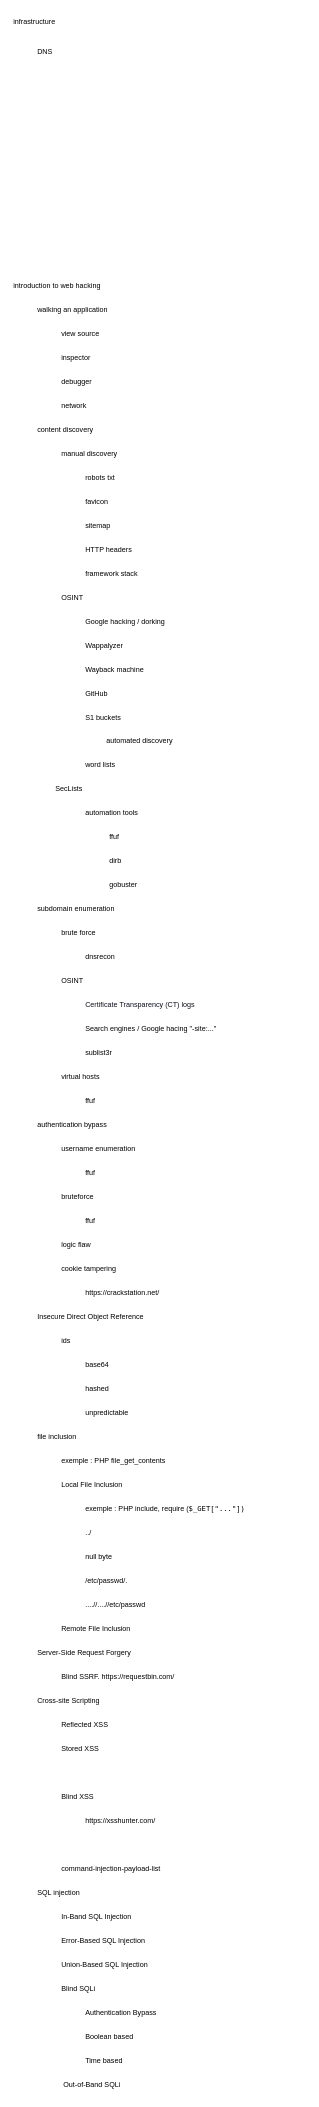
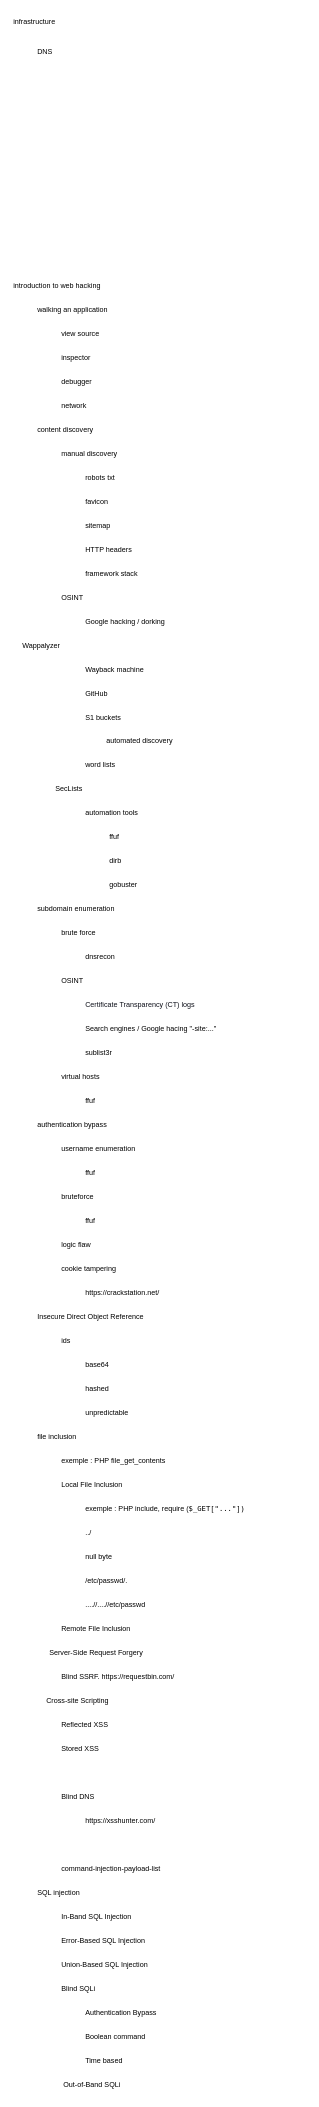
node "Wappalyzer": moved (183, 645) -> (120, 645)
node "Server-Side Request Forgery": moved (135, 1653) -> (147, 1653)
node "Cross-site Scripting": moved (135, 1701) -> (144, 1701)
node "Blind XSS": label "Blind XSS" -> "Blind DNS"
node "Boolean based": label "Boolean based" -> "Boolean command"
